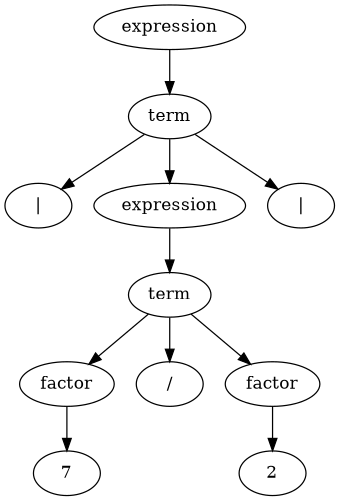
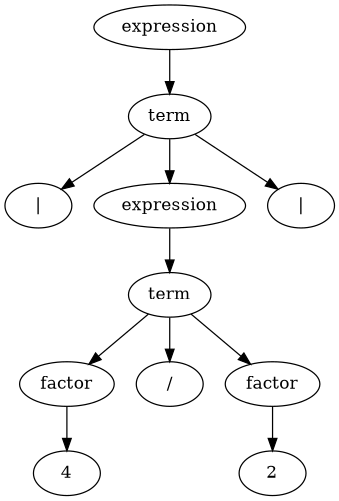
node "7": label "7" -> "4"
